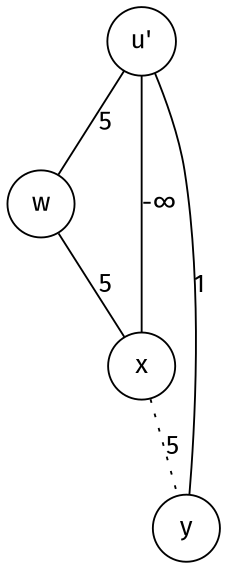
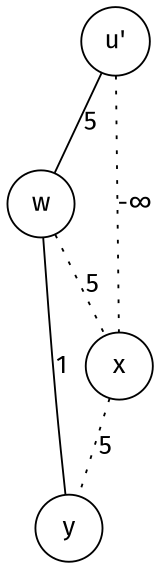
edge "u'" -- "x": style solid -> dotted
edge "u'" -- "y": now "w" -- "y"
edge "w" -- "x": style solid -> dotted
